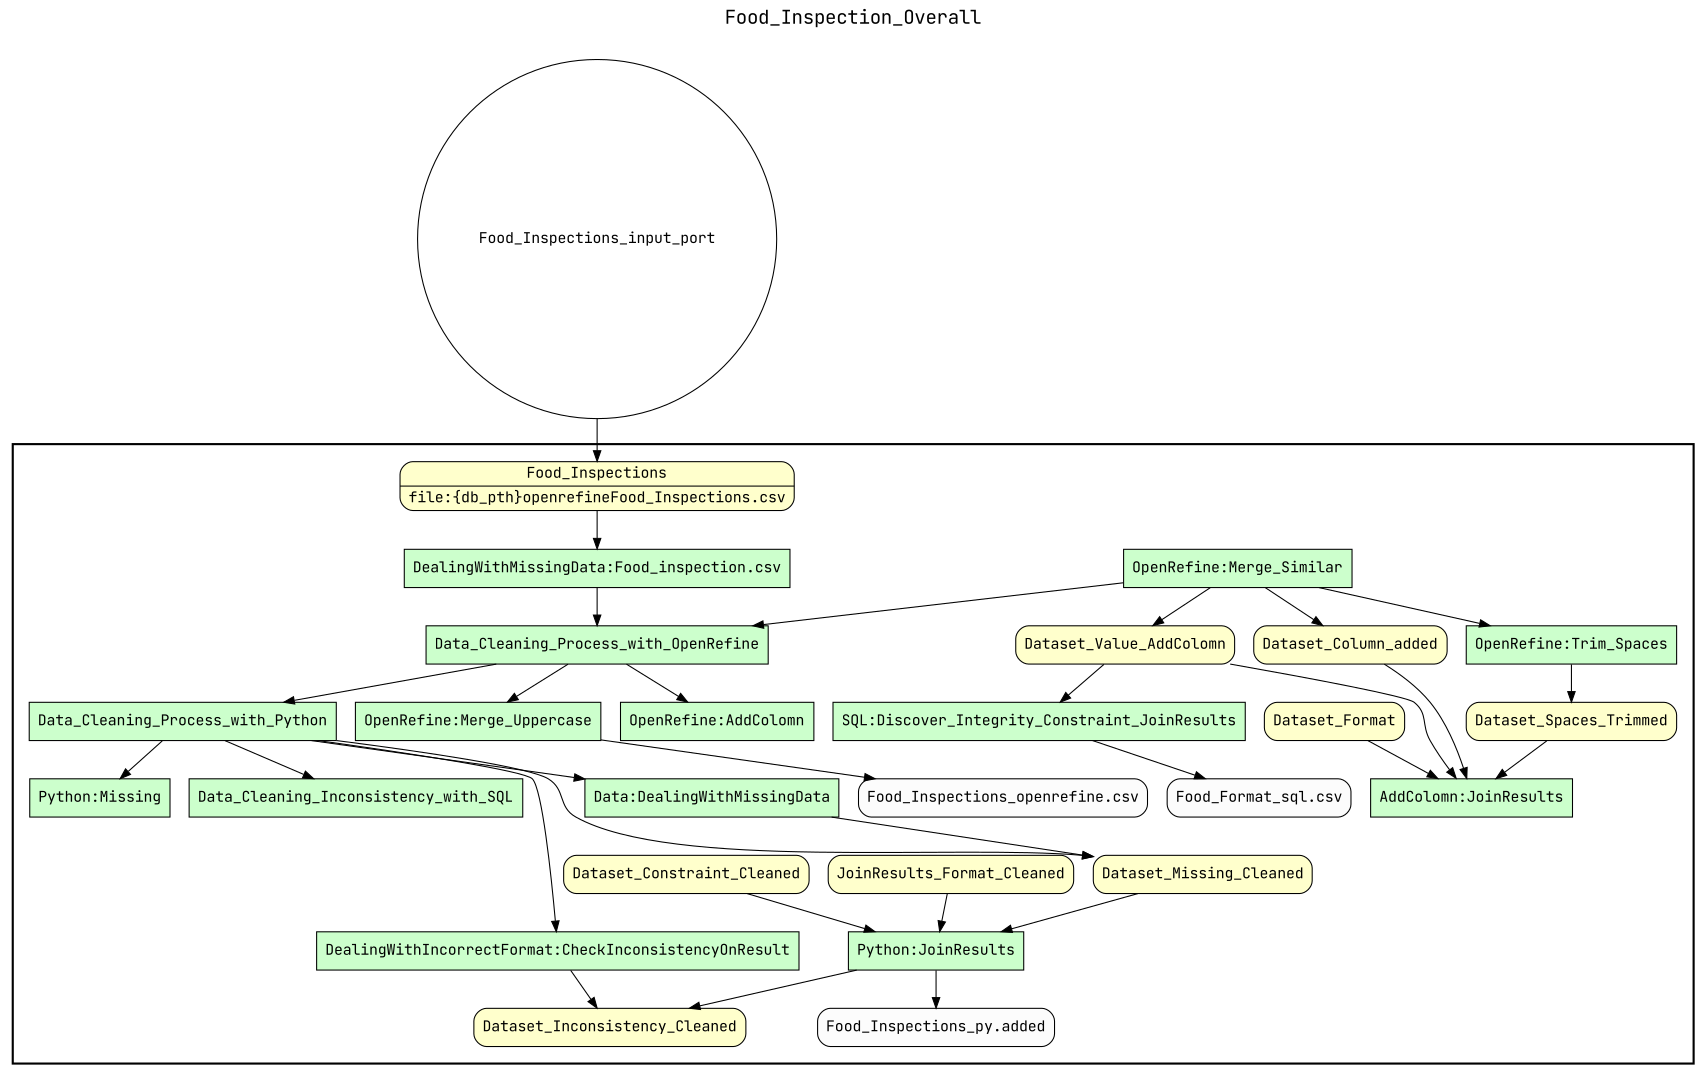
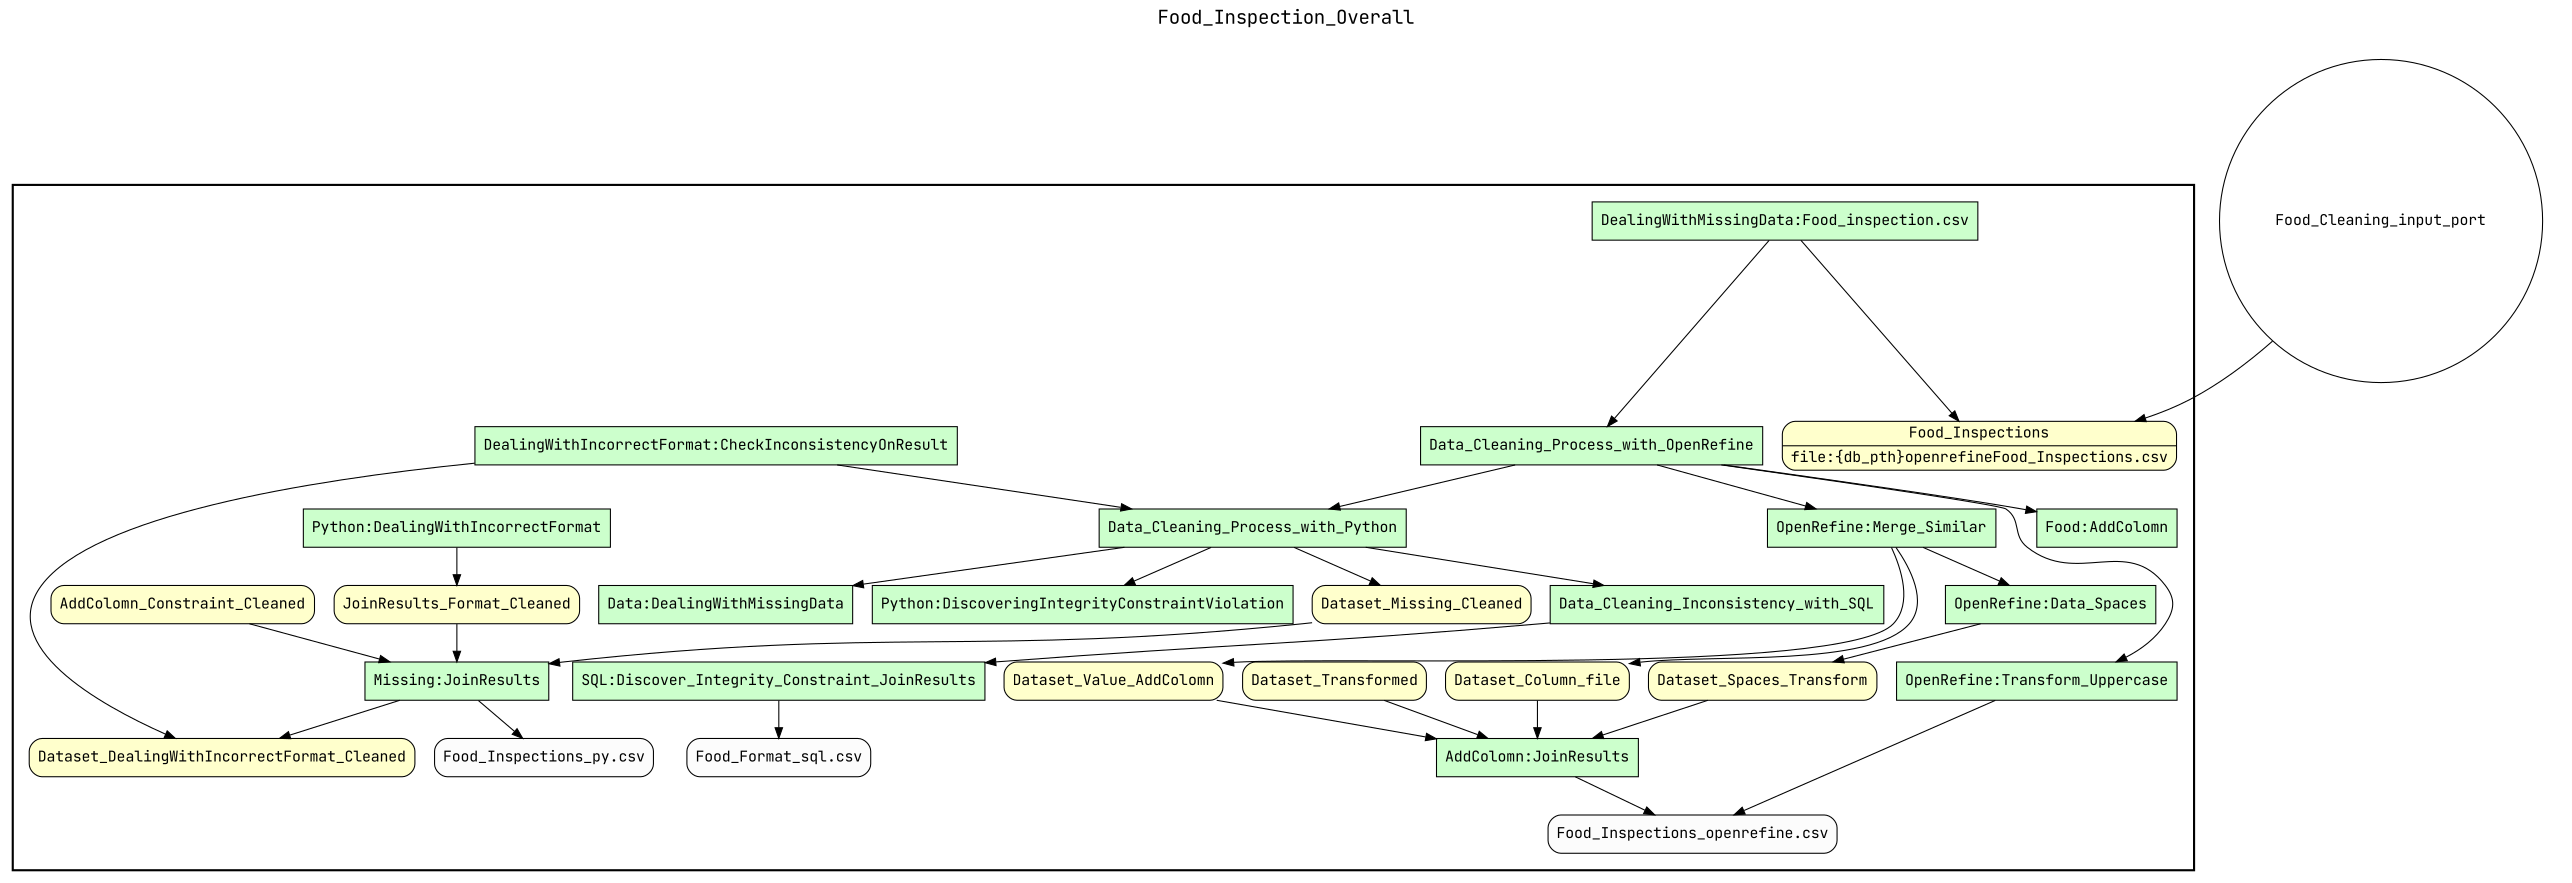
node "Food_Inspections_input_port": label "Food_Inspections_input_port" -> "Food_Cleaning_input_port"
edge "Food_Inspections" -> "DealingWithMissingData:Food_inspection.csv": reversed
node "Python:DealingWithIncorrectFormat": added
edge "OpenRefine:Merge_Similar" -> "Data_Cleaning_Process_with_OpenRefine": reversed
node "Dataset_Column_added": label "Dataset_Column_added" -> "Dataset_Column_file"
node "OpenRefine:Trim_Spaces": label "OpenRefine:Trim_Spaces" -> "OpenRefine:Data_Spaces"
edge "Dataset_Value_AddColomn" -> "SQL:Discover_Integrity_Constraint_JoinResults": now "Data_Cleaning_Inconsistency_with_SQL" -> "SQL:Discover_Integrity_Constraint_JoinResults"
node "OpenRefine:Merge_Uppercase": label "OpenRefine:Merge_Uppercase" -> "OpenRefine:Transform_Uppercase"
node "OpenRefine:AddColomn": label "OpenRefine:AddColomn" -> "Food:AddColomn"
node "Dataset_Format": label "Dataset_Format" -> "Dataset_Transformed"
node "Dataset_Spaces_Trimmed": label "Dataset_Spaces_Trimmed" -> "Dataset_Spaces_Transform"
edge "Data_Cleaning_Process_with_Python" -> "DealingWithIncorrectFormat:CheckInconsistencyOnResult": reversed
edge "AddColomn:JoinResults" -> "Food_Inspections_openrefine.csv": added
node "Python:Missing": label "Python:Missing" -> "Python:DiscoveringIntegrityConstraintViolation"
edge "Data:DealingWithMissingData" -> "Dataset_Missing_Cleaned": removed
node "Dataset_Constraint_Cleaned": label "Dataset_Constraint_Cleaned" -> "AddColomn_Constraint_Cleaned"
node "Python:JoinResults": label "Python:JoinResults" -> "Missing:JoinResults"
node "Dataset_Inconsistency_Cleaned": label "Dataset_Inconsistency_Cleaned" -> "Dataset_DealingWithIncorrectFormat_Cleaned"
node "Food_Inspections_py.added": label "Food_Inspections_py.added" -> "Food_Inspections_py.csv"
